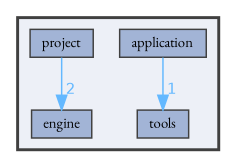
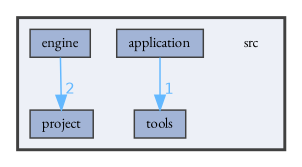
node "src": added
edge "project" -> "engine": reversed
